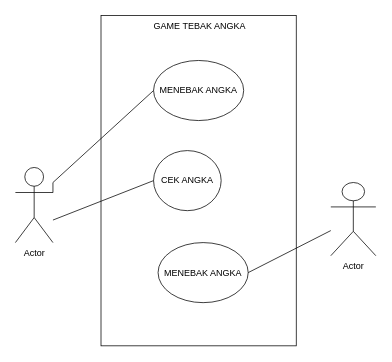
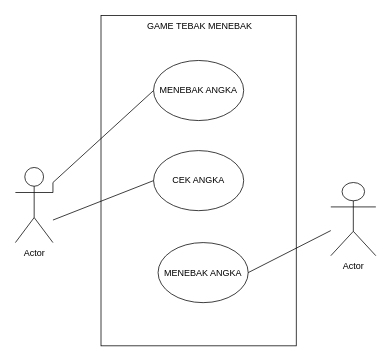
node "GAME TEBAK ANGKA": label "GAME TEBAK ANGKA" -> "GAME TEBAK MENEBAK"
node "CEK ANGKA": size 68x60 -> 90x60
